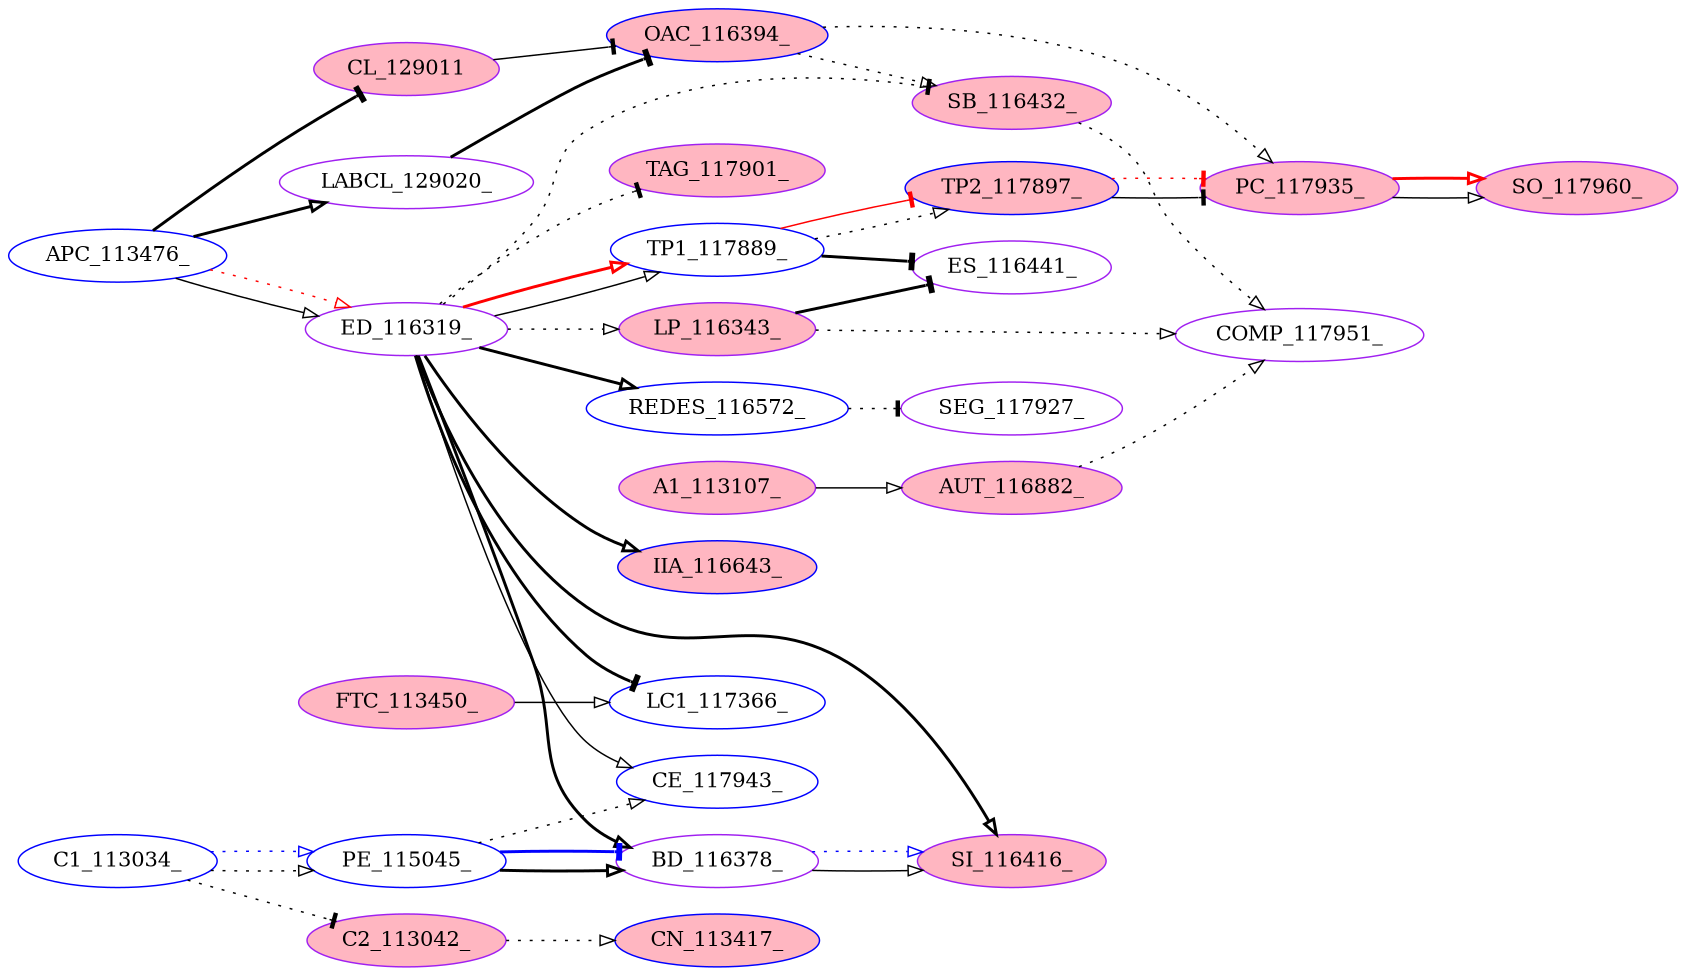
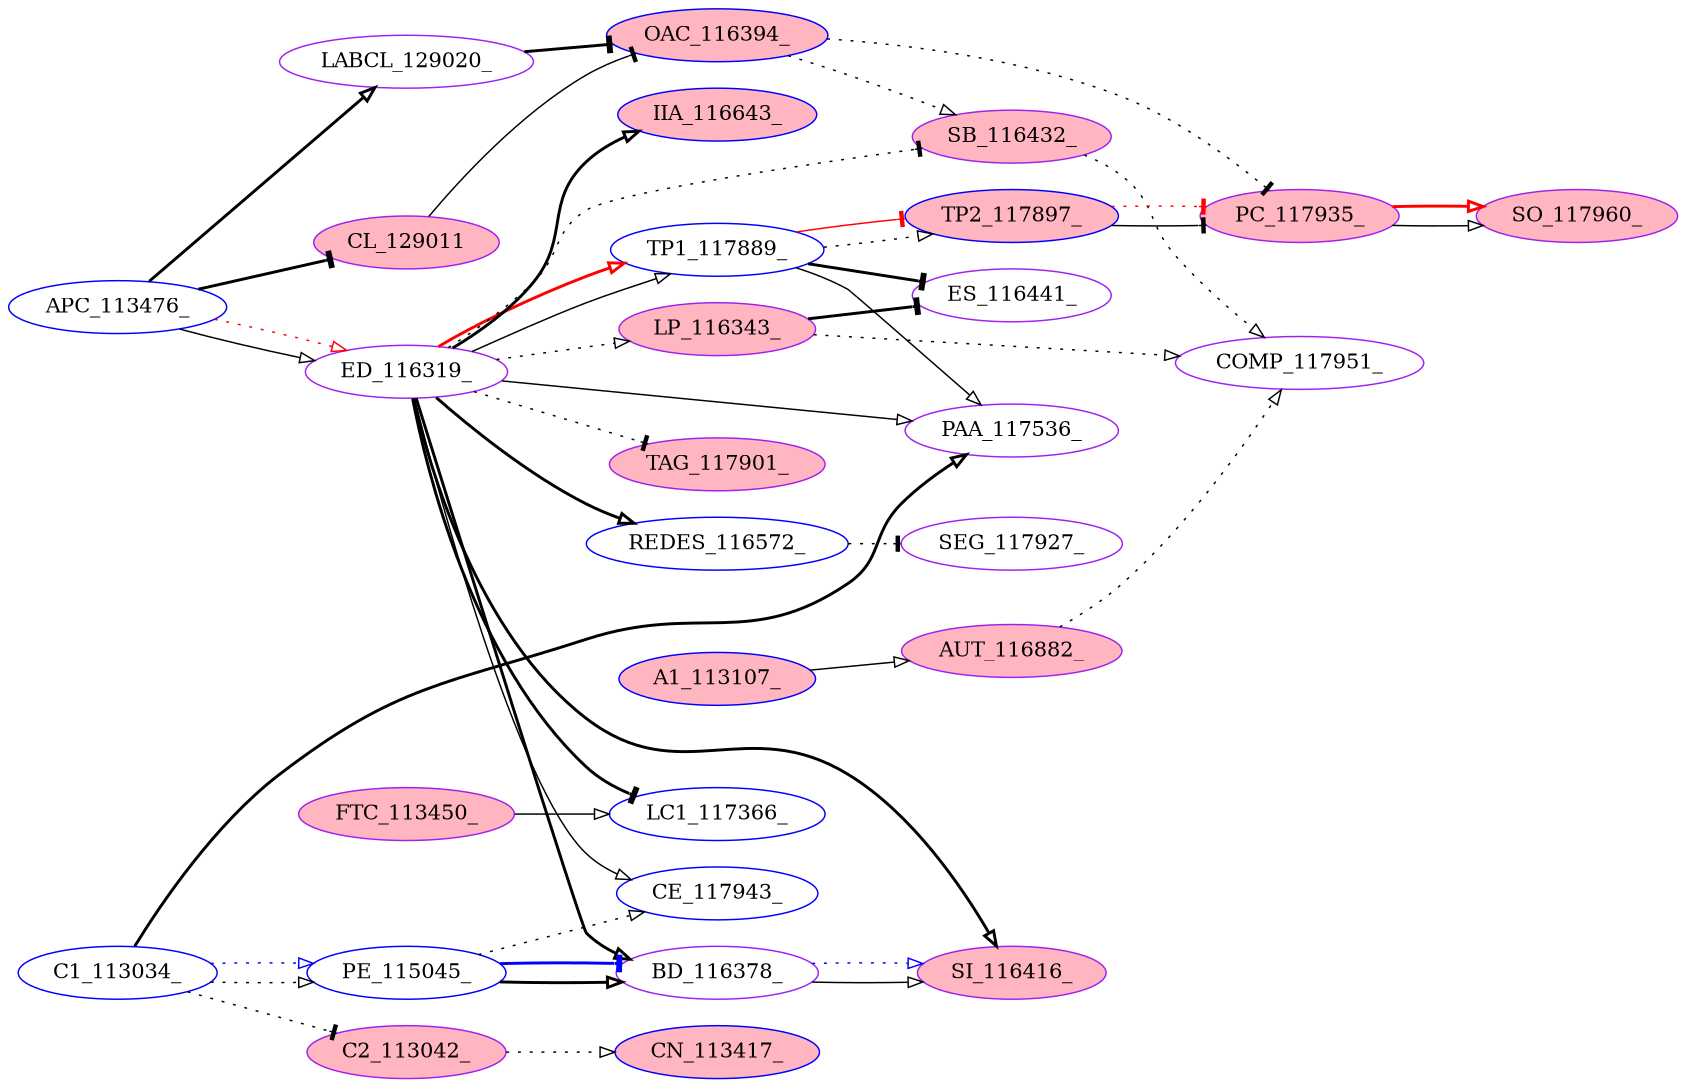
edge "OAC_116394_" -> "PC_117935_": arrowhead onormal -> tee
node "PAA_117536_": added
node "A1_113107_": color purple -> blue
